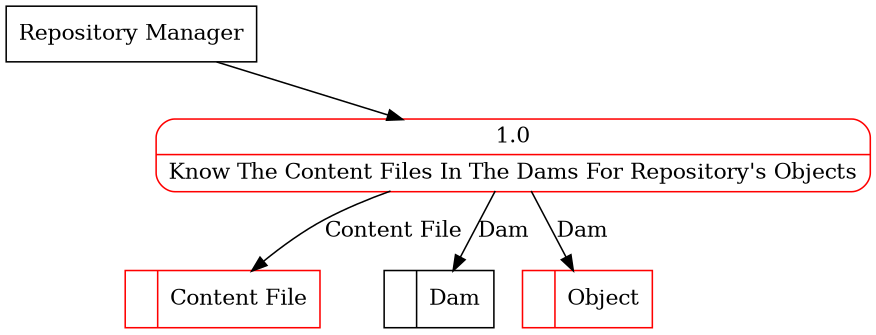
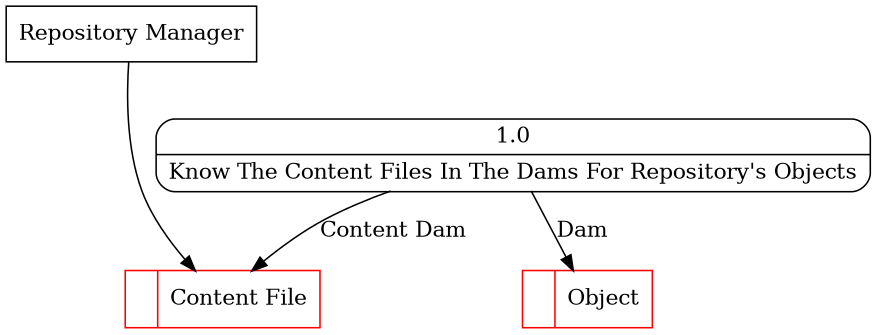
edge "Repository Manager" -> "1.0": now "Repository Manager" -> "Content File"
node "1.0": color red -> black
edge "1.0" -> "Content File": label "Content File" -> "Content Dam"
node "Dam": removed
